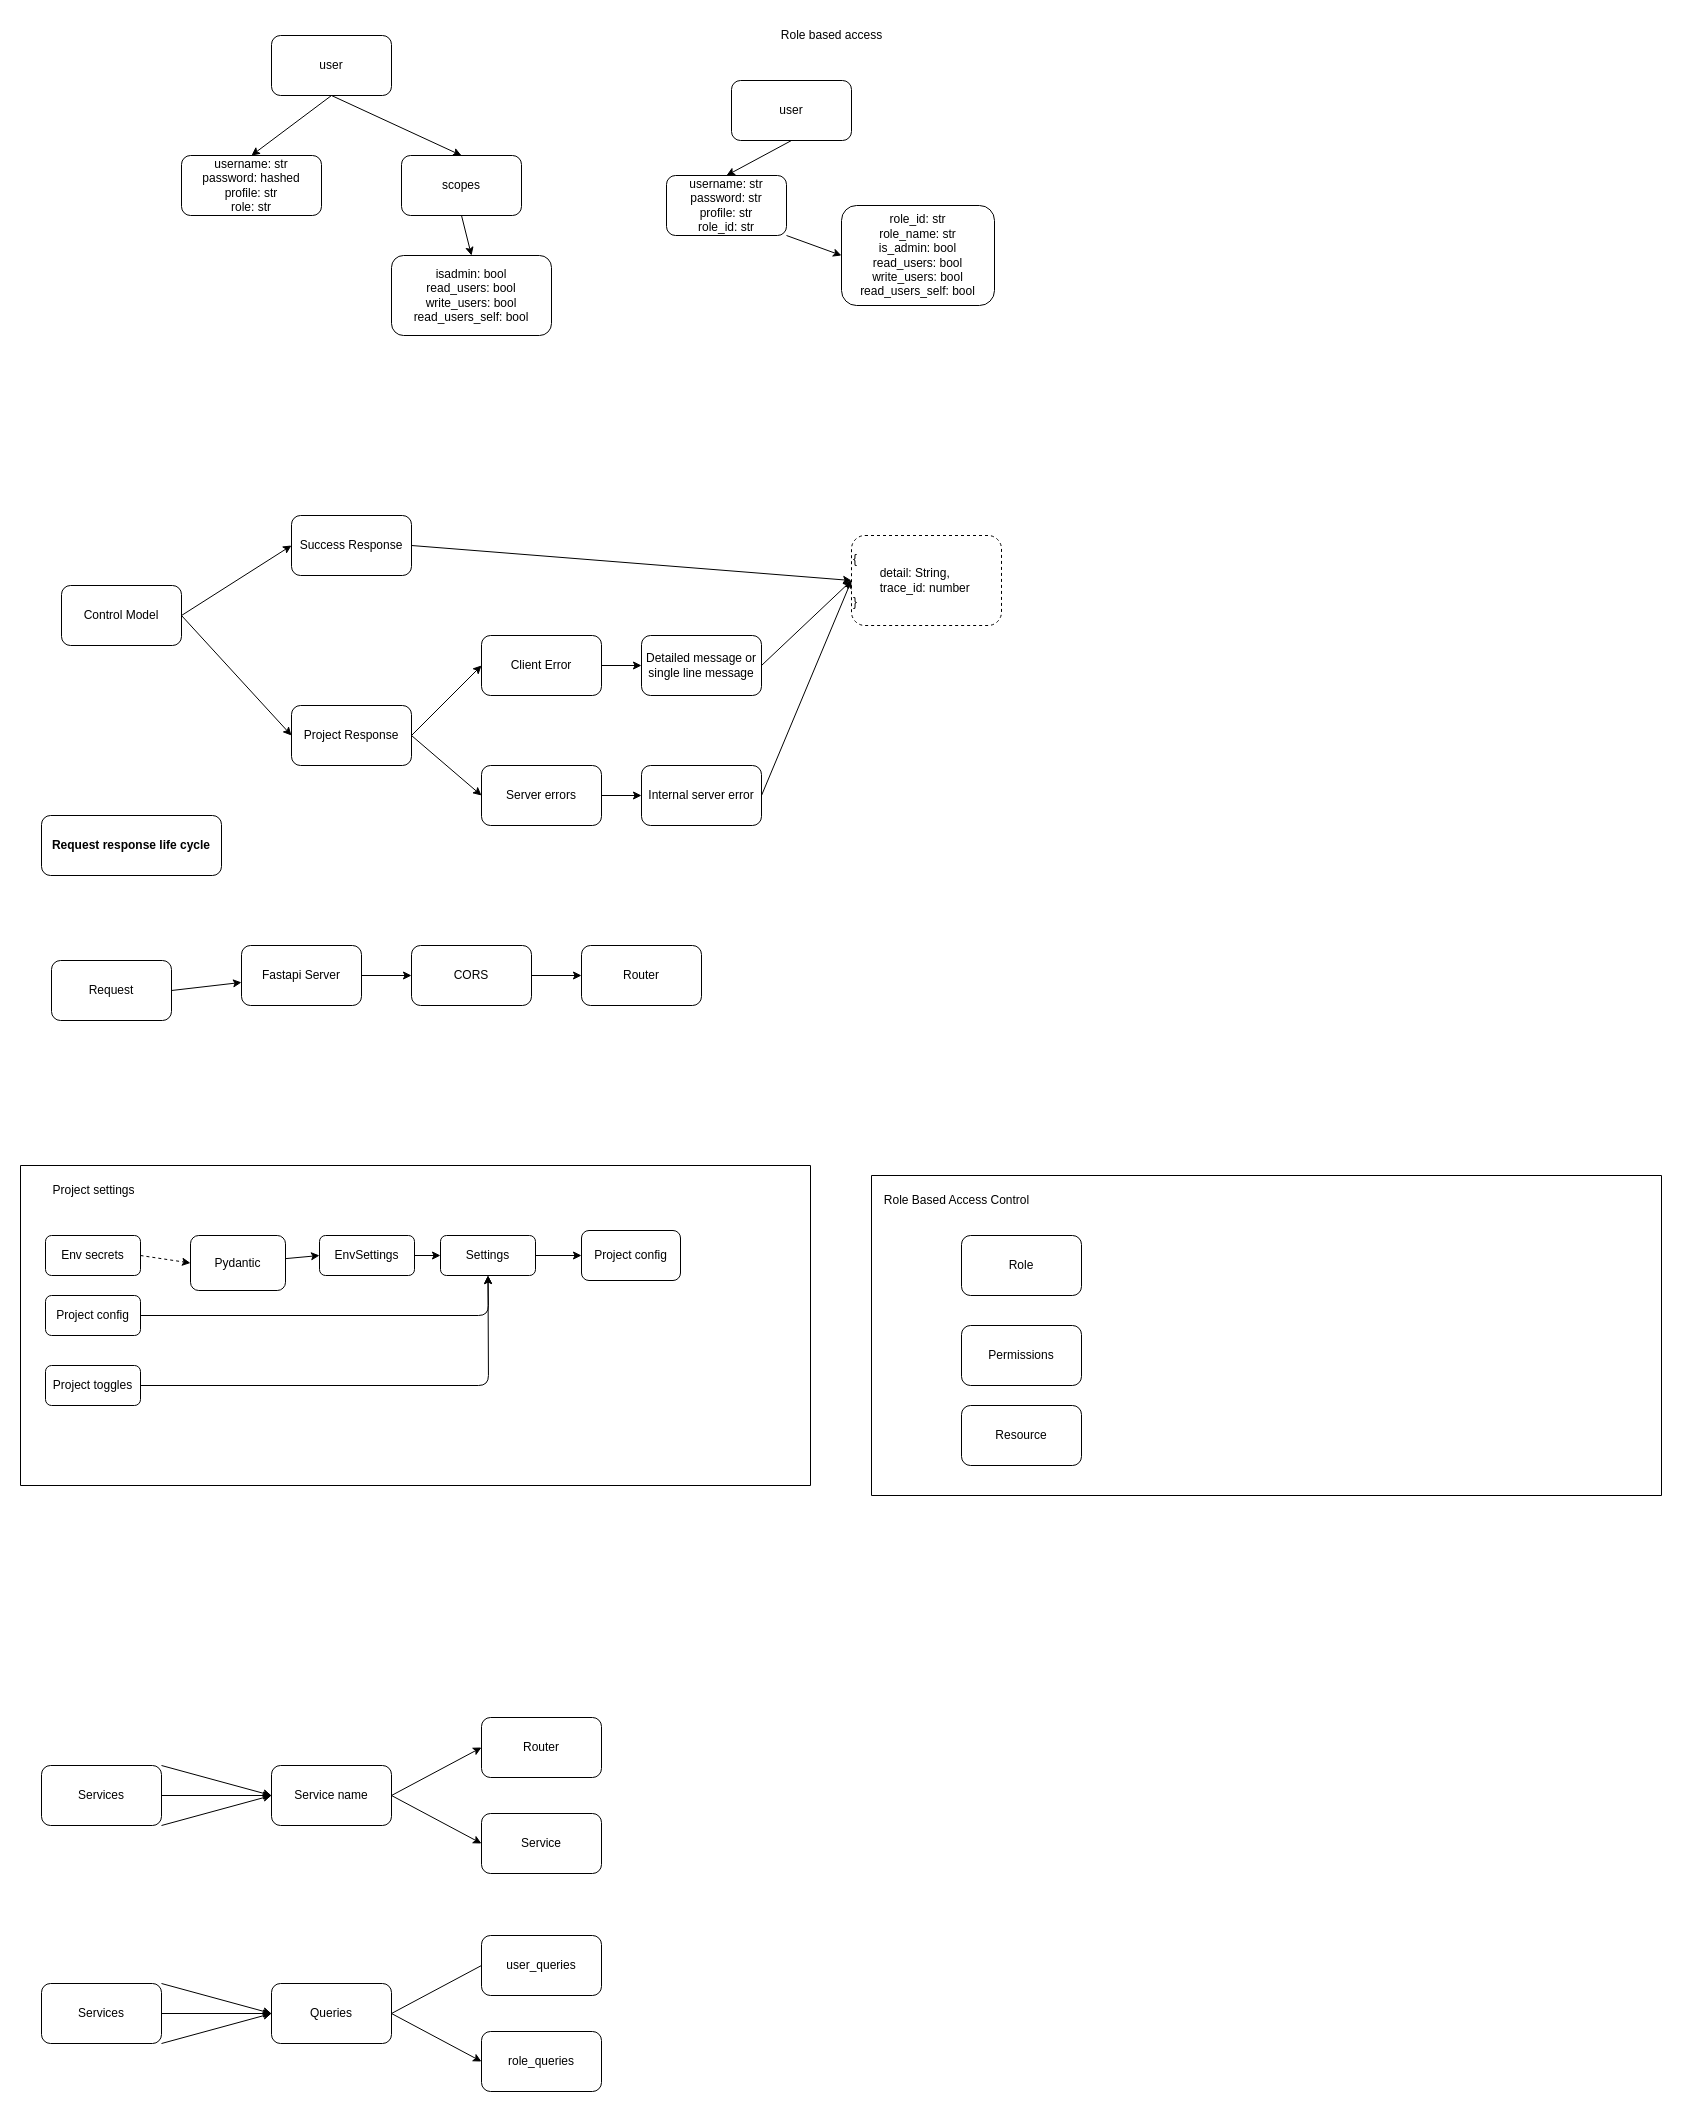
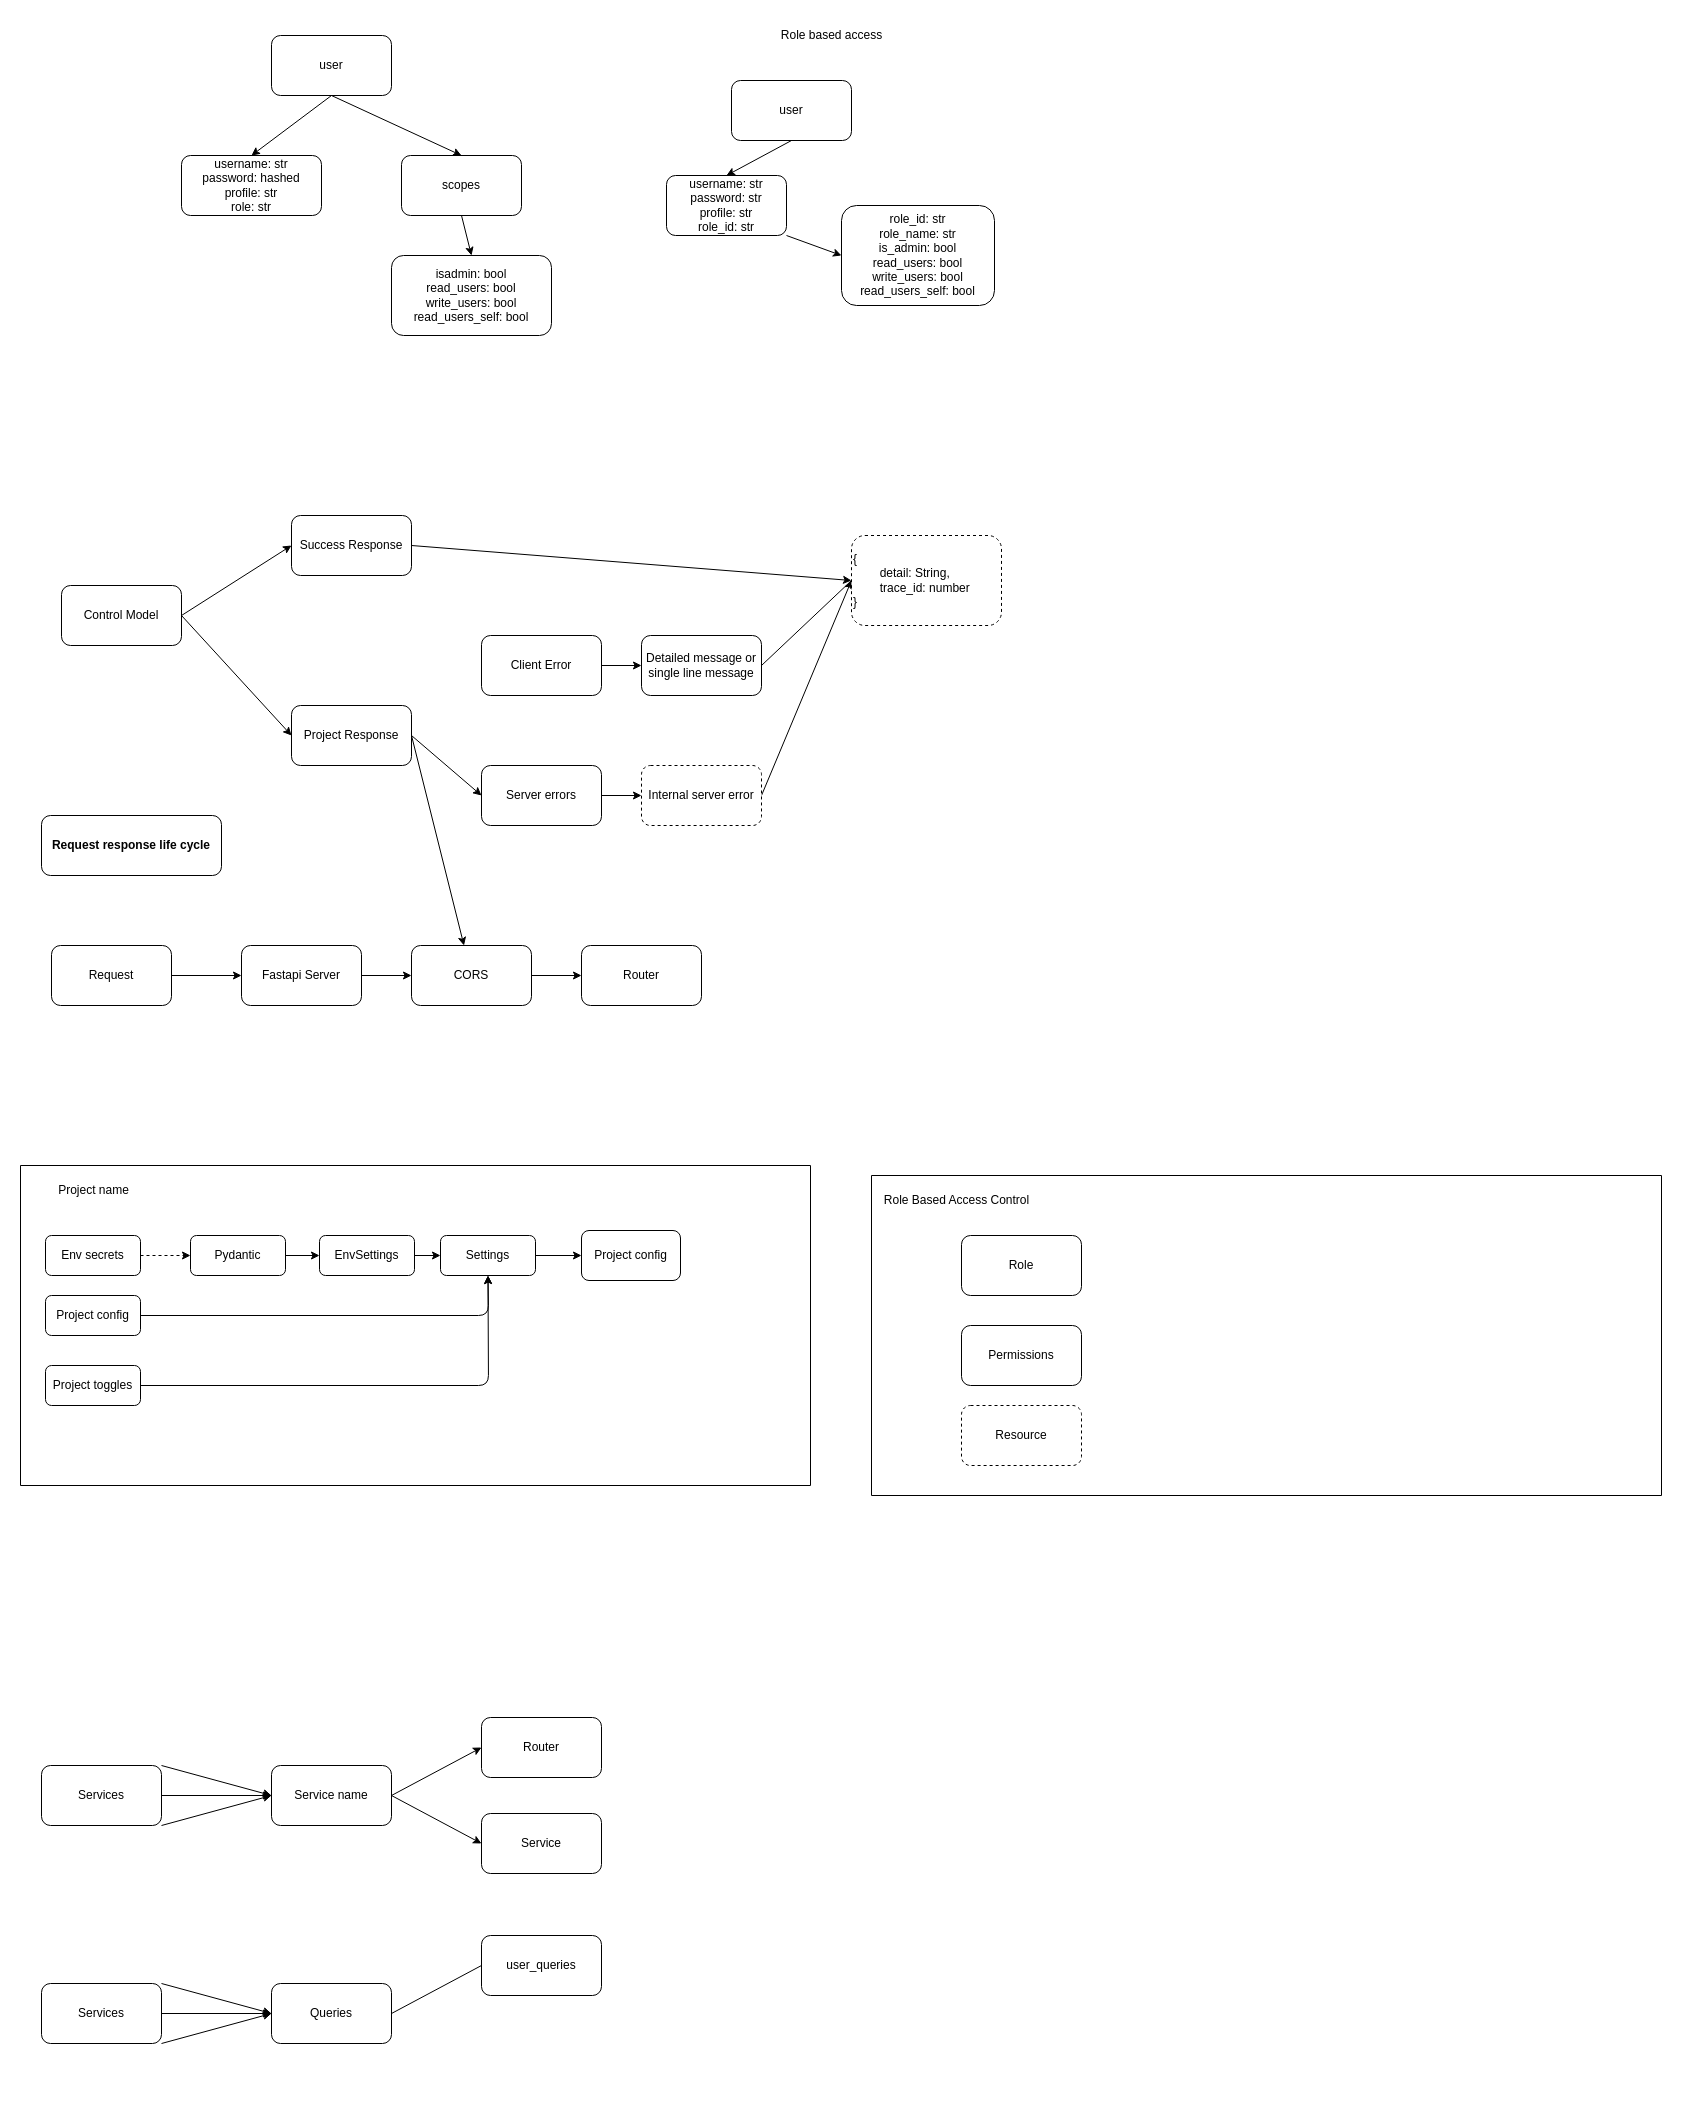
edge "Detailed message or single line message" -> "{ detail: String, trace_id: number }": arrowhead classic -> none
edge "Project Response" -> "Client Error": now "Project Response" -> "CORS"
node "Internal server error": style solid -> dashed
node "Request": moved (112, 991) -> (112, 976)
node "Project settings": label "Project settings" -> "Project name"
node "Pydantic": size 95x55 -> 95x40
node "Resource": style solid -> dashed
edge "Queries" -> "role_queries": removed
node "role_queries": removed
